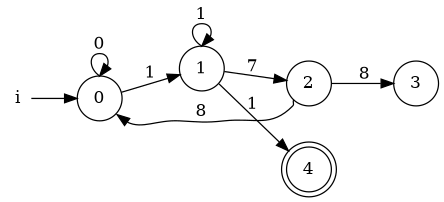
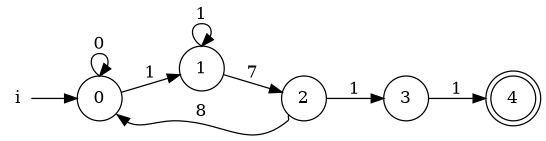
edge "2" -> "3": label "8" -> "1"
edge "1" -> "4": now "3" -> "4"
